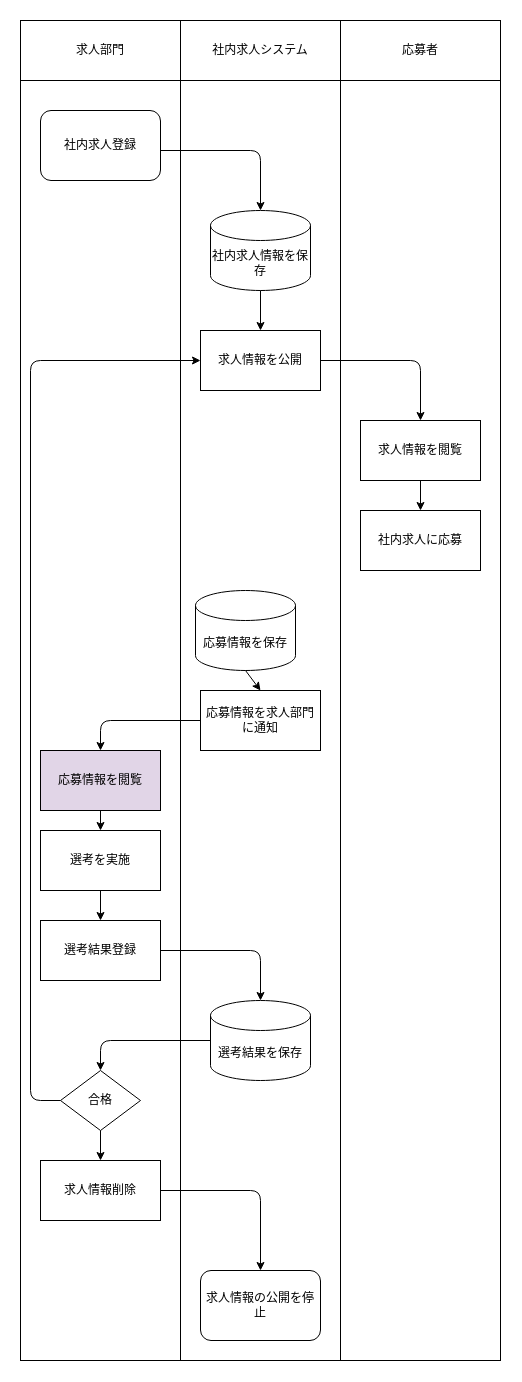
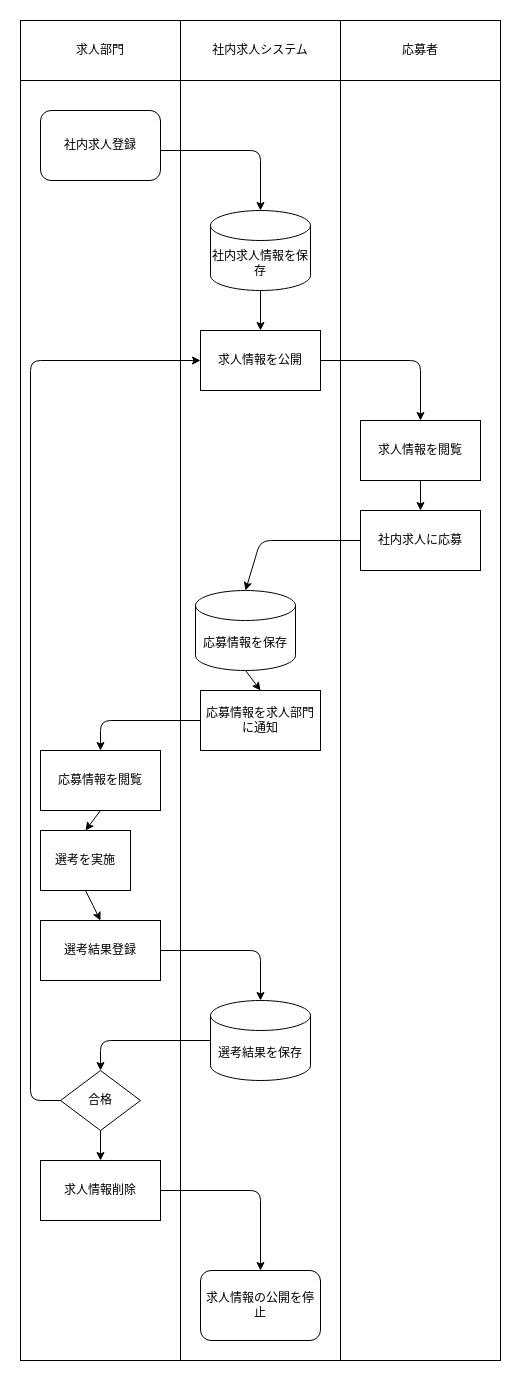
edge "社内求人に応募" -> "応募情報を保存": added
node "応募情報を閲覧": fillcolor #e1d5e7 -> #ffffff
node "選考を実施": size 120x60 -> 90x60
